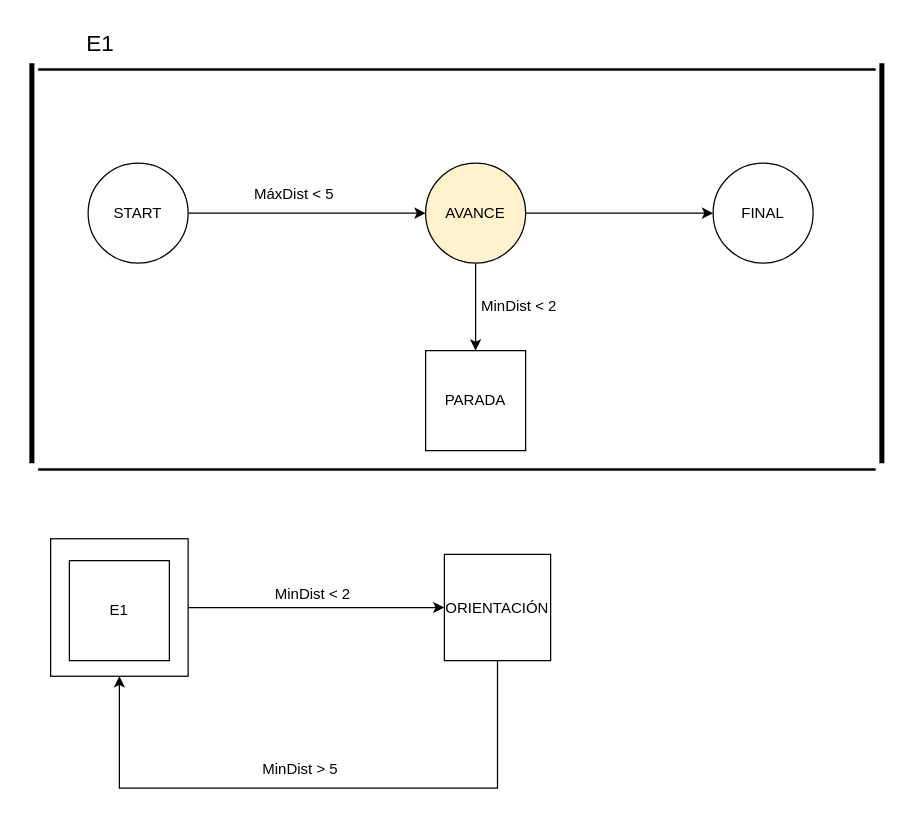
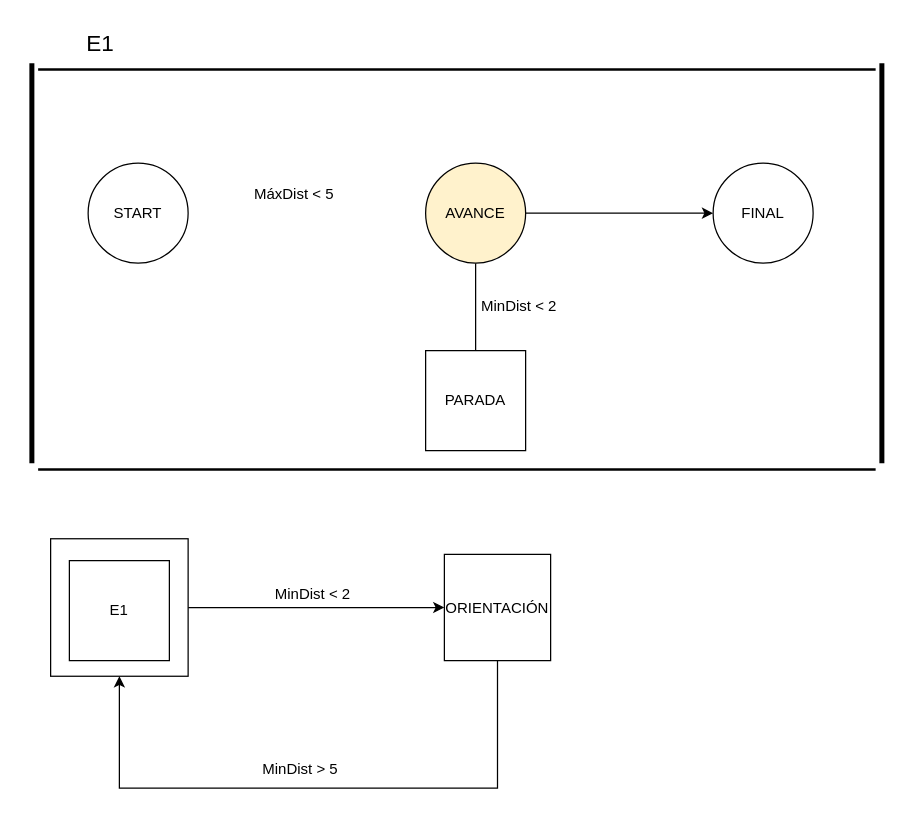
edge "START" -> "AVANCE": removed
edge "AVANCE" -> "PARADA": arrowhead classic -> none
